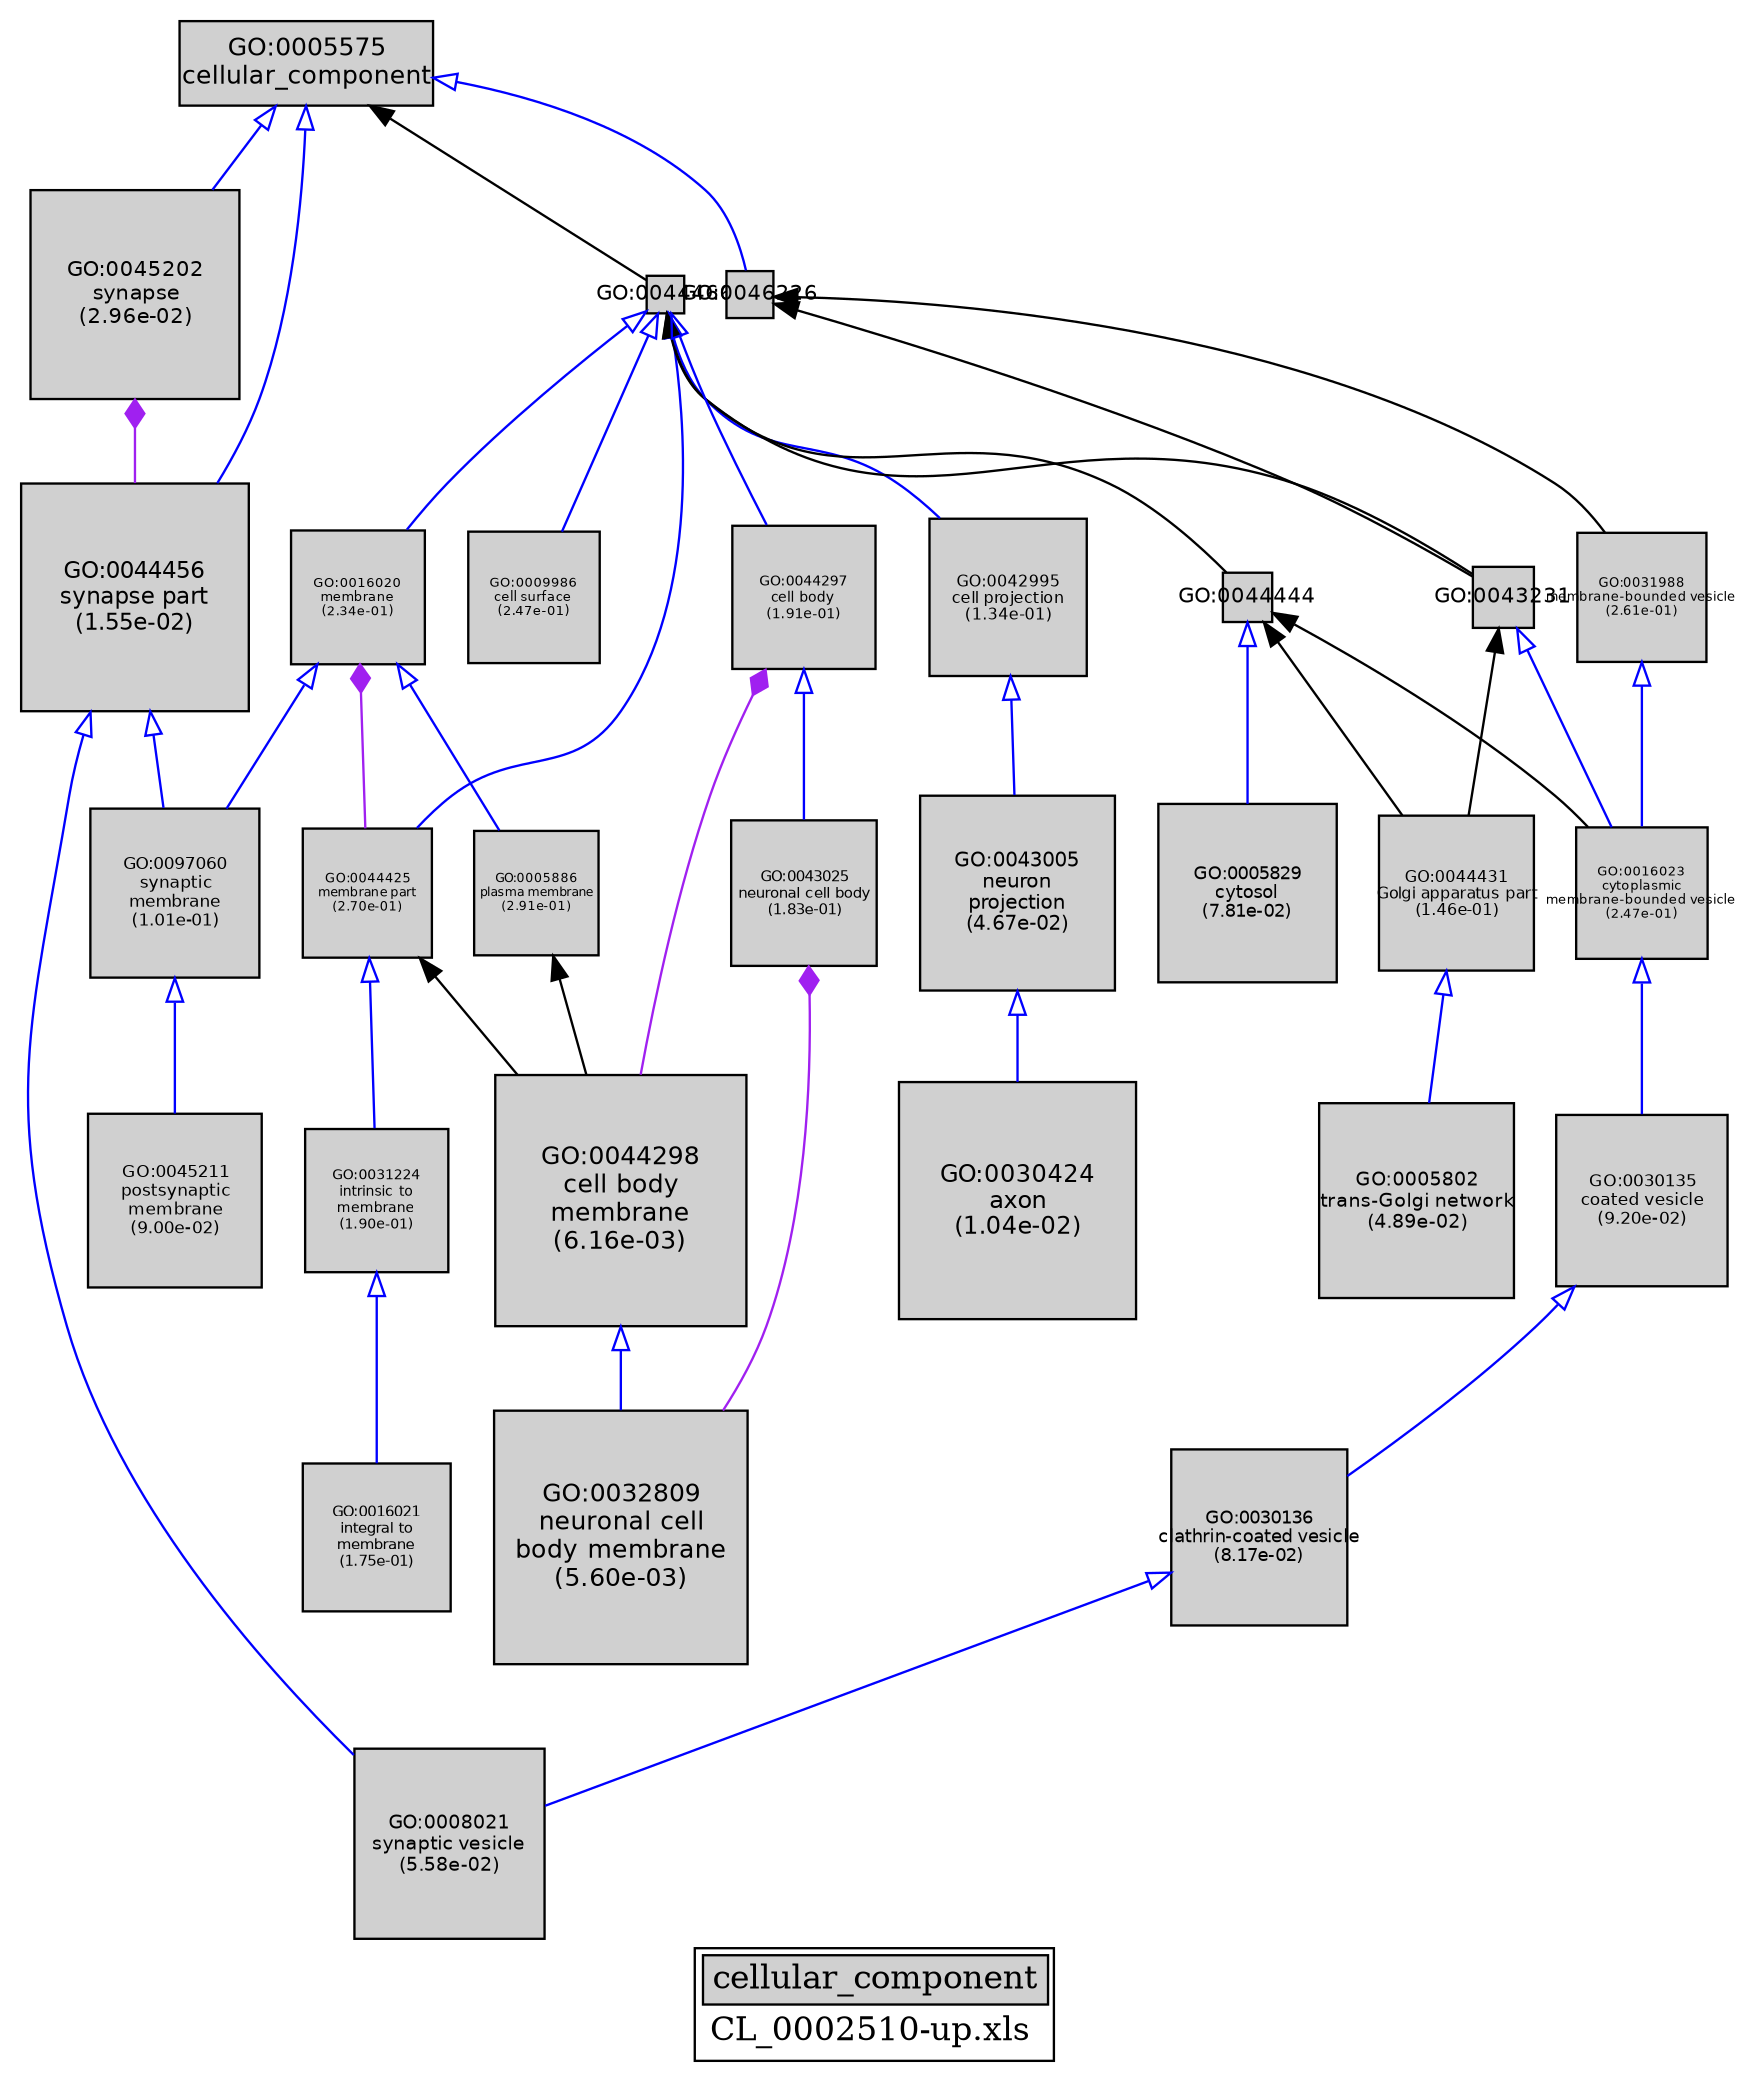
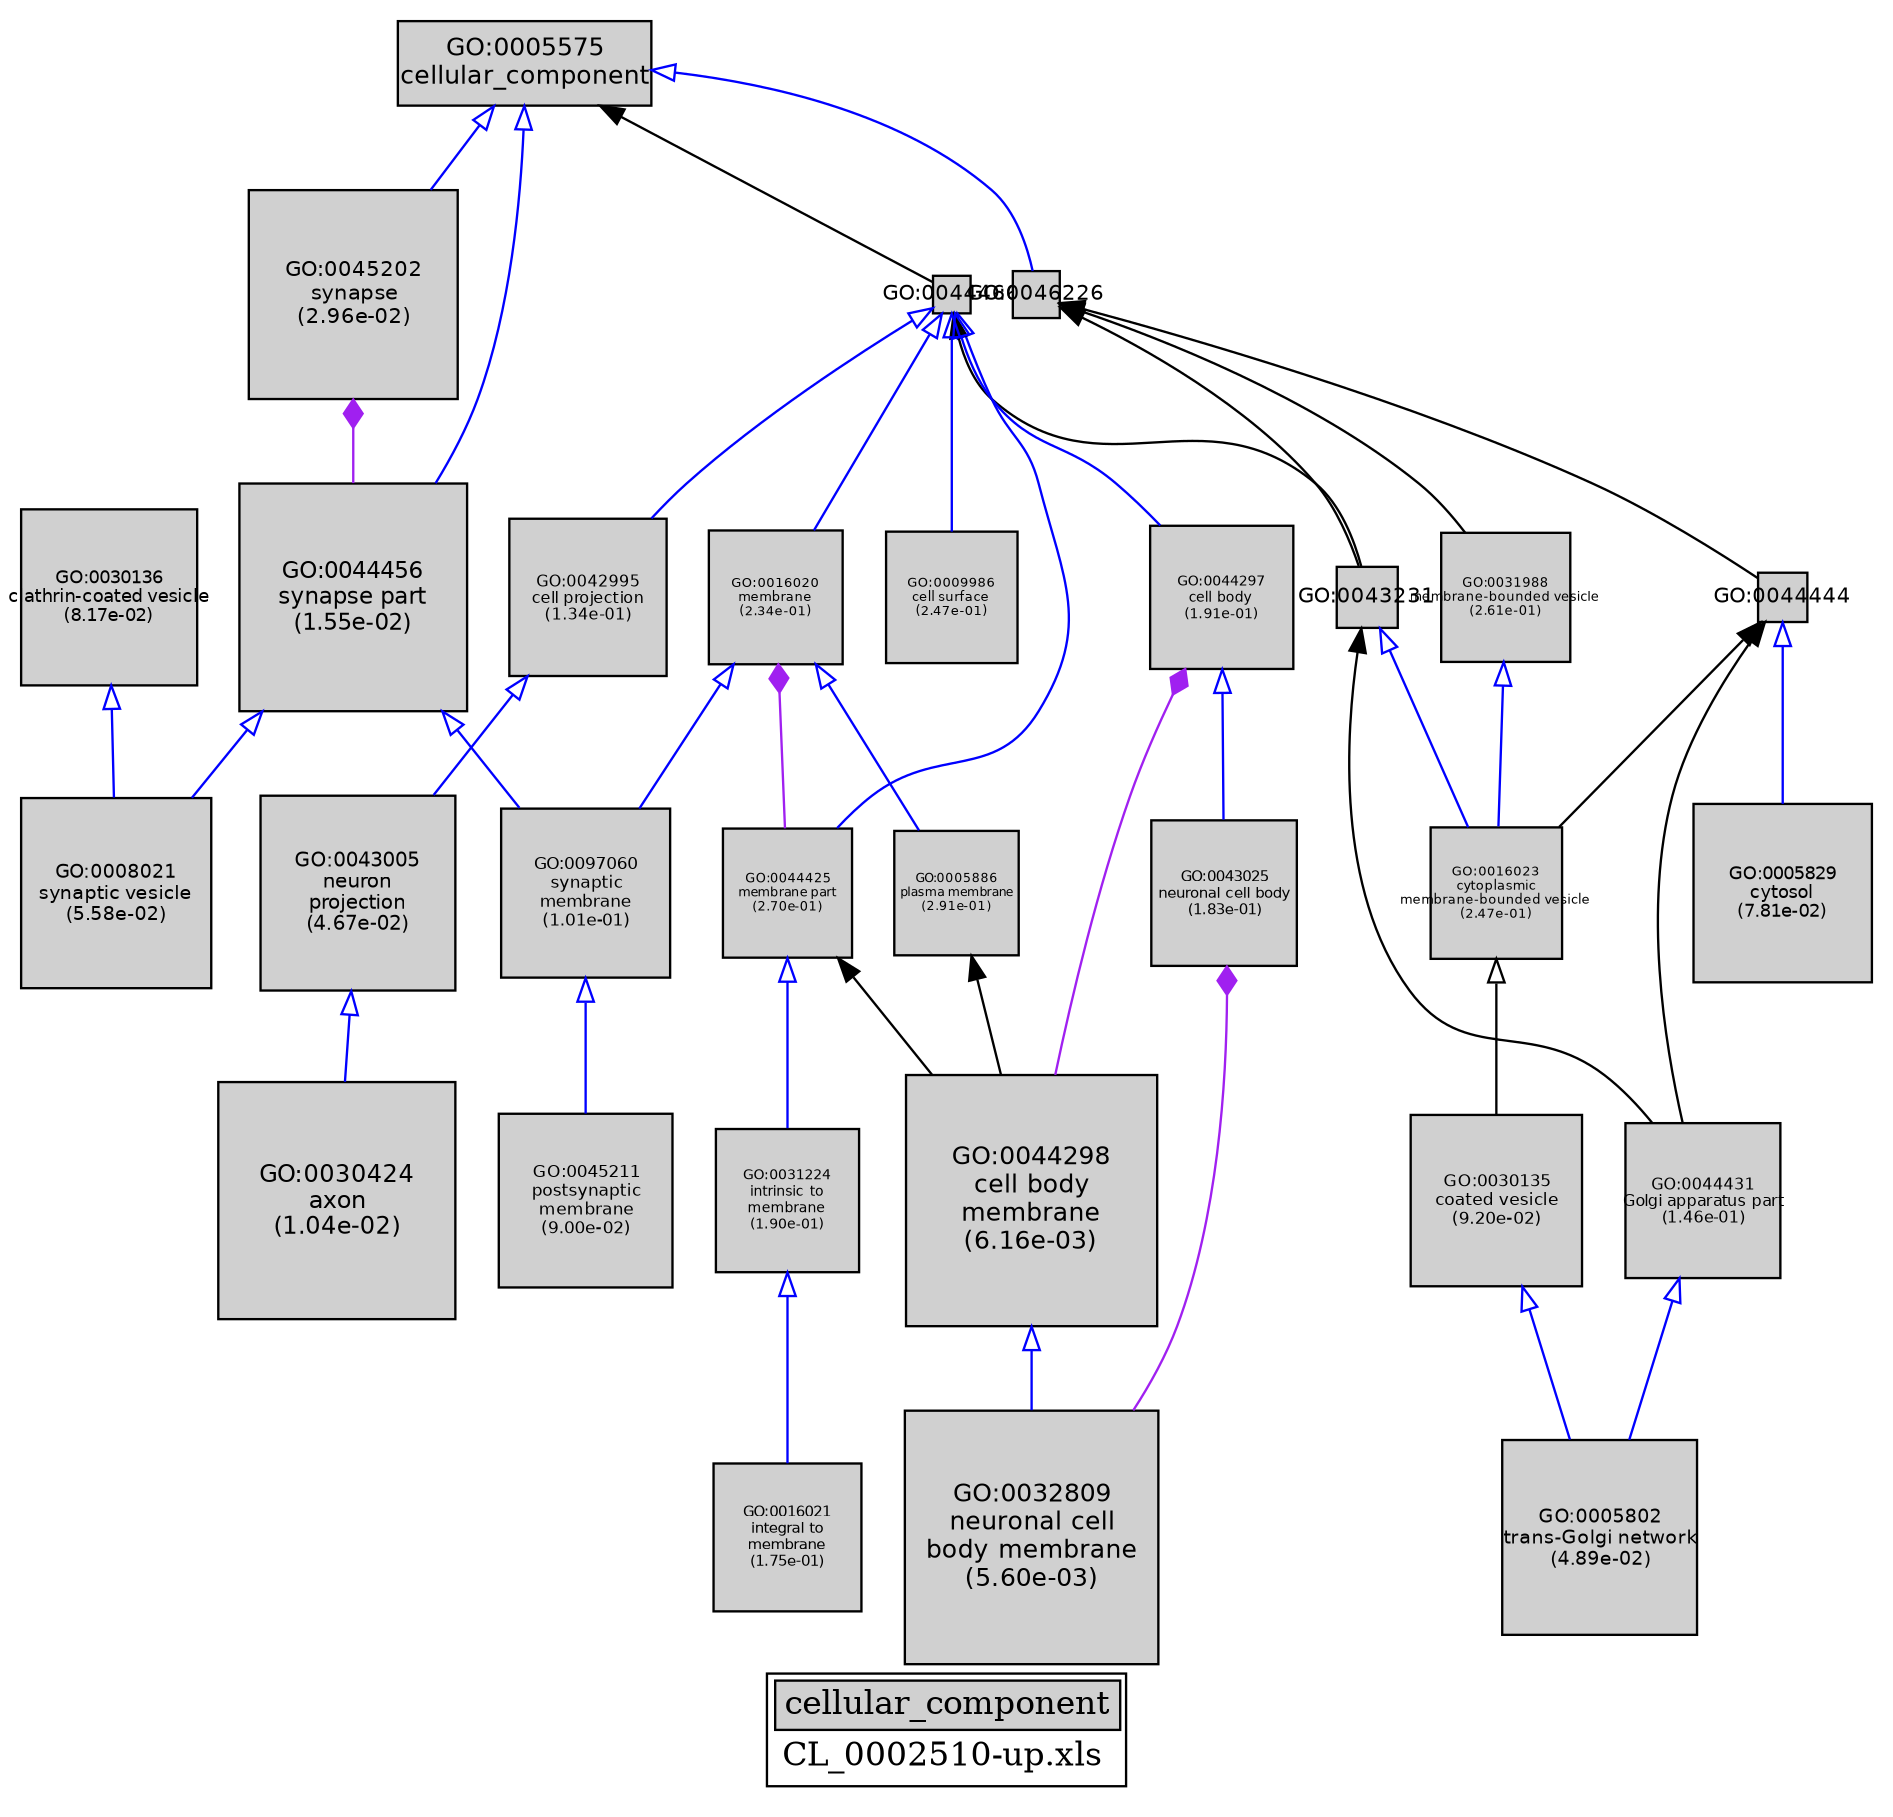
edge "GO:0044444" -> "GO:0044466": now "GO:0044444" -> "GO:0046226"
edge "GO:0030135" -> "GO:0016023": color blue -> black
edge "GO:0030136" -> "GO:0030135": now "GO:0005802" -> "GO:0030135"
